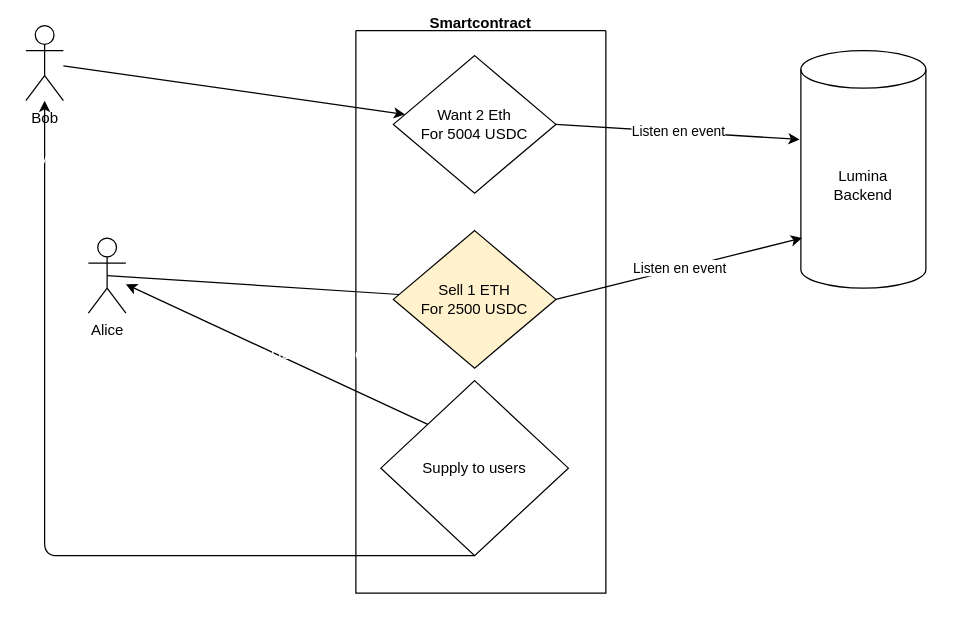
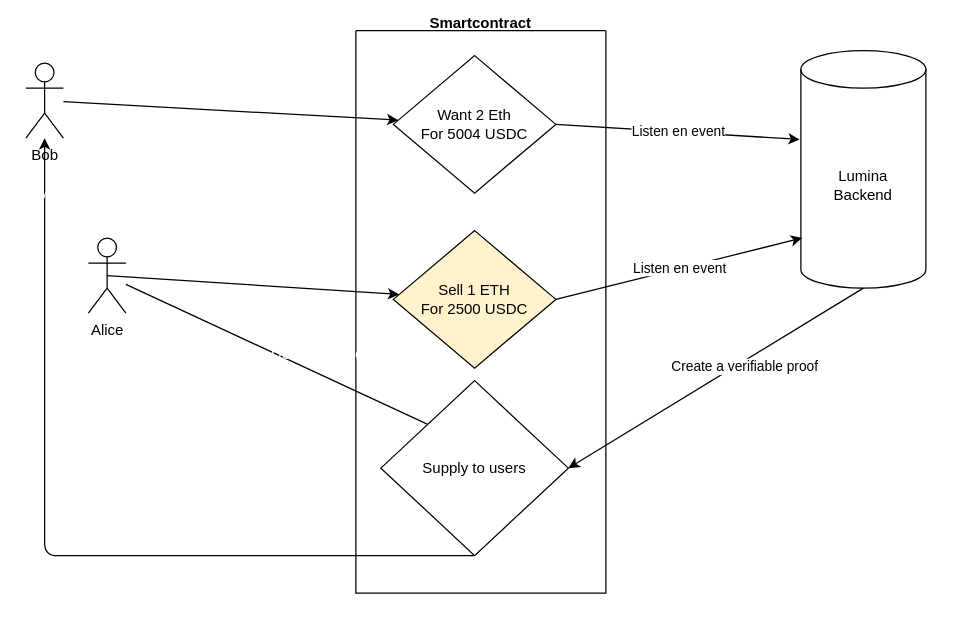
node "Bob": moved (44, 63) -> (44, 101)
edge "Supply to users" -> "Alice": arrowhead classic -> none
edge "Alice" -- "Sell 1 ETH For 2500 USDC": arrowhead none -> classic
edge "Lumina Backend" -> "Supply to users": added, label "Create a verifiable proof"
